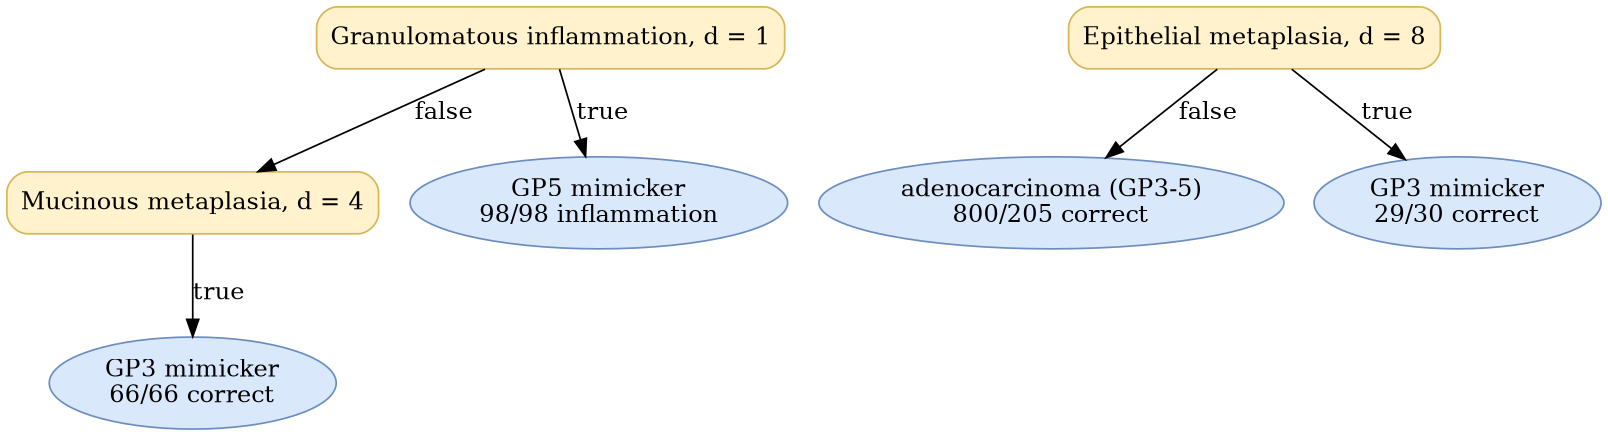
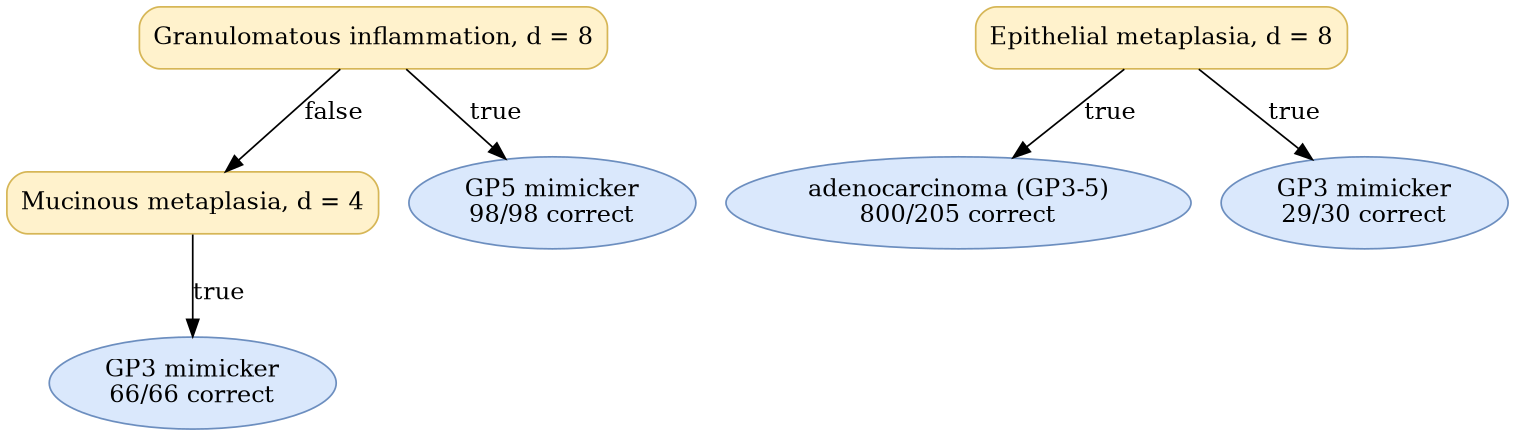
node "Granulomatous inflammation, d = 1": label "Granulomatous inflammation, d = 1" -> "Granulomatous inflammation, d = 8"
edge "Epithelial metaplasia, d = 8" -> "adenocarcinoma (GP3-5)": label "false" -> "true"
node "GP5 mimicker": text "98/98 inflammation" -> "98/98 correct"
